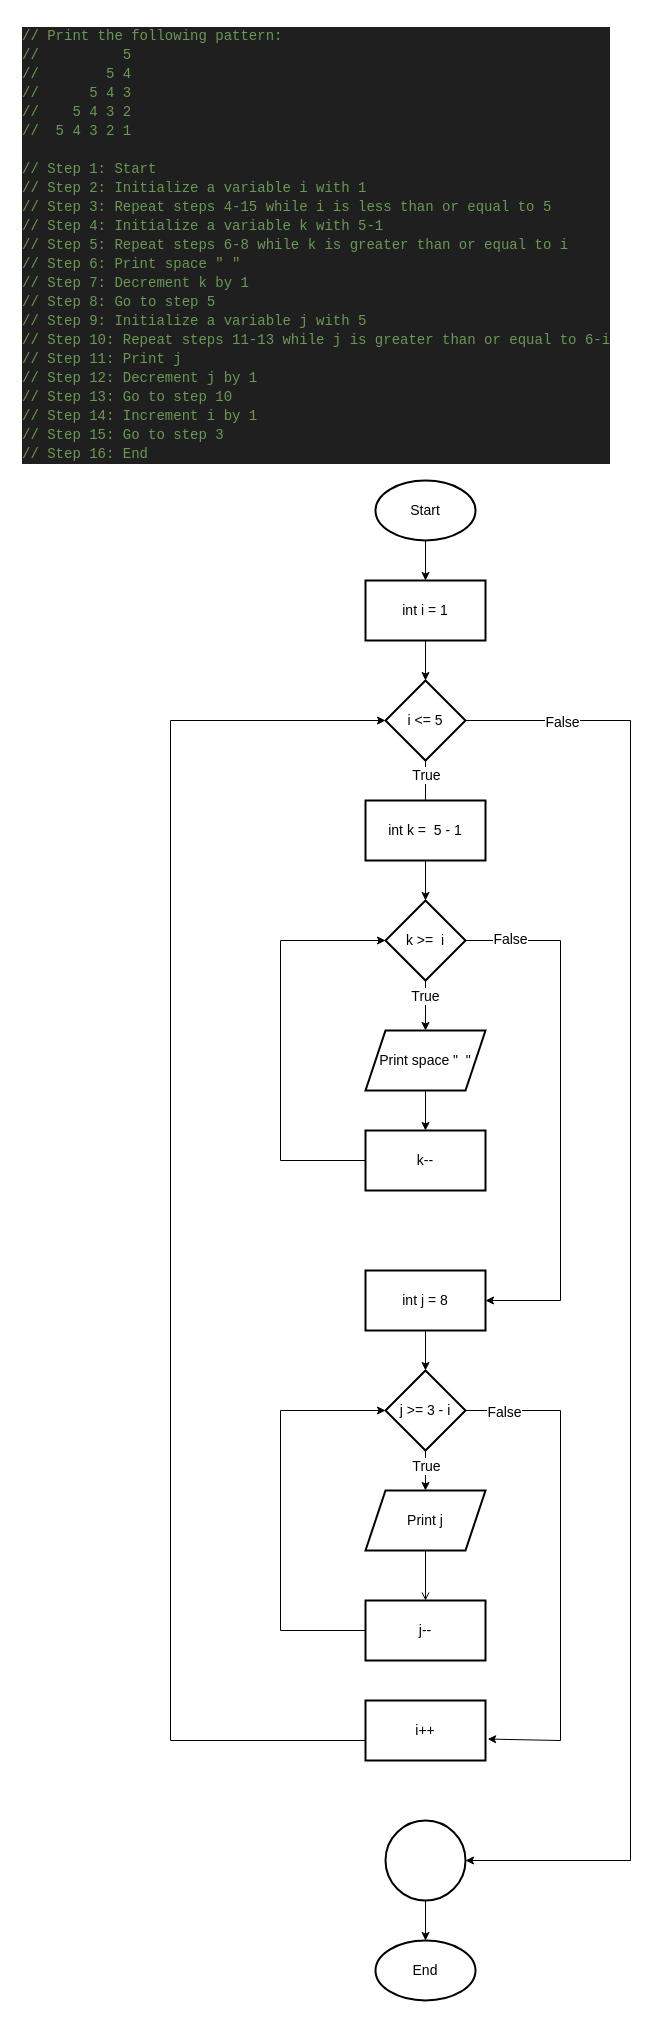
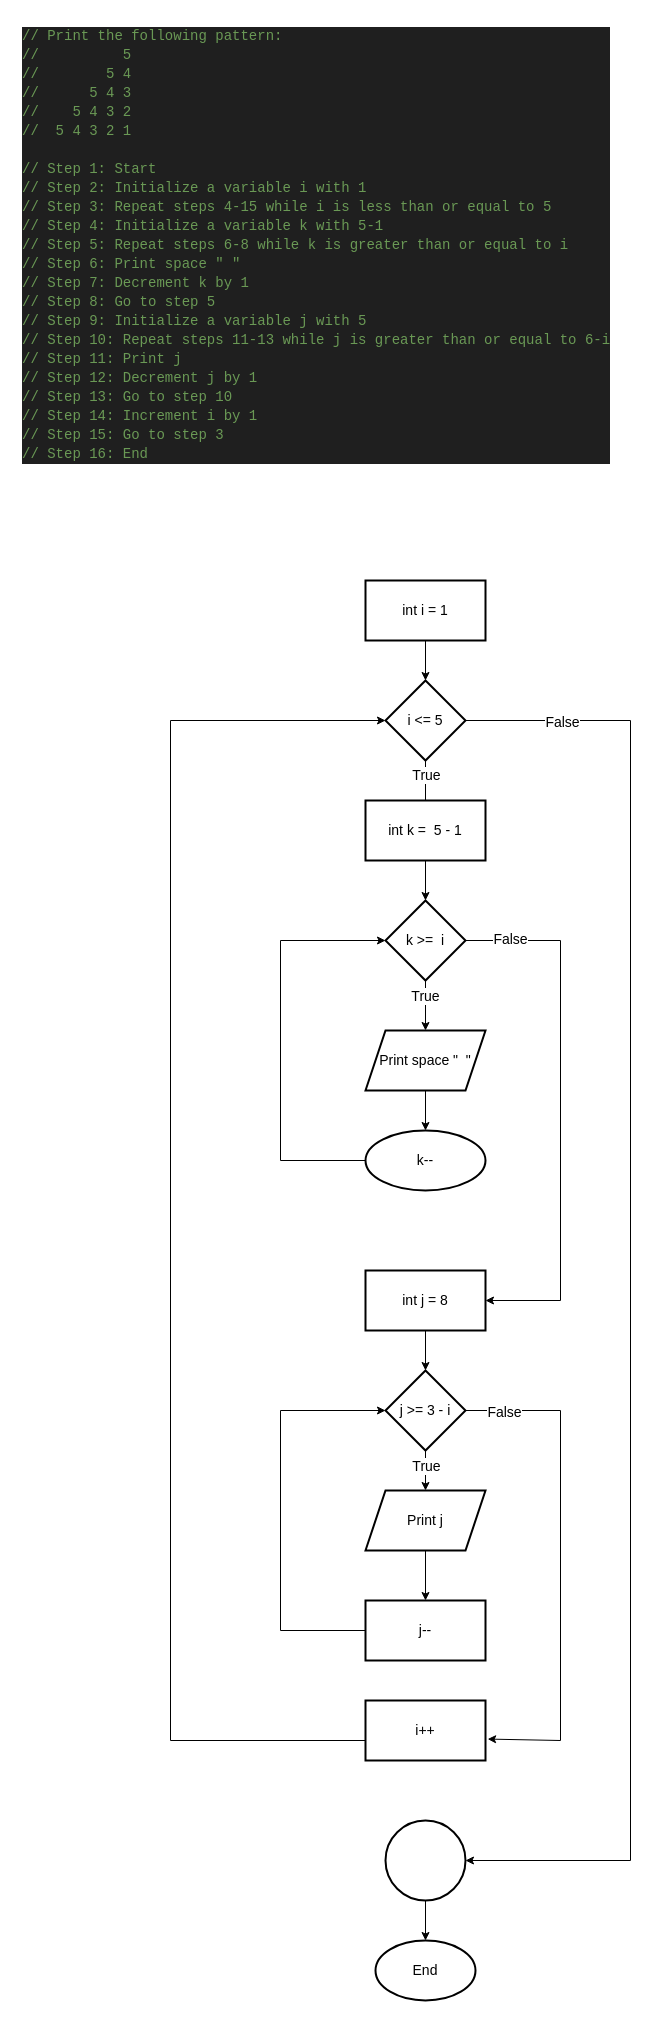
node "Start": removed
edge "Start" -> "int i = 1": removed
node "k--": shape rectangle -> ellipse
edge "Print j" -> "j--": arrowhead open -> classic
